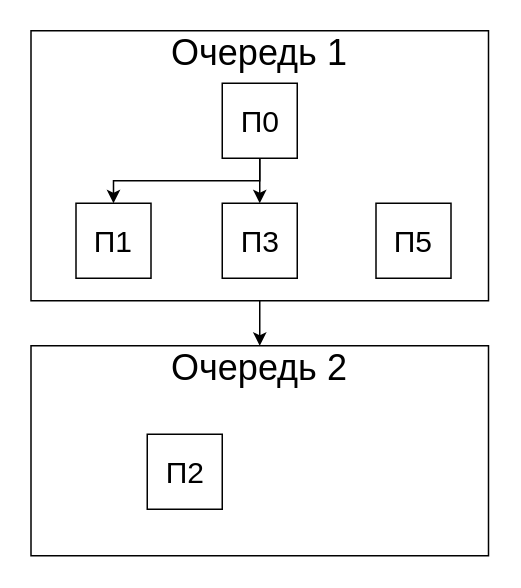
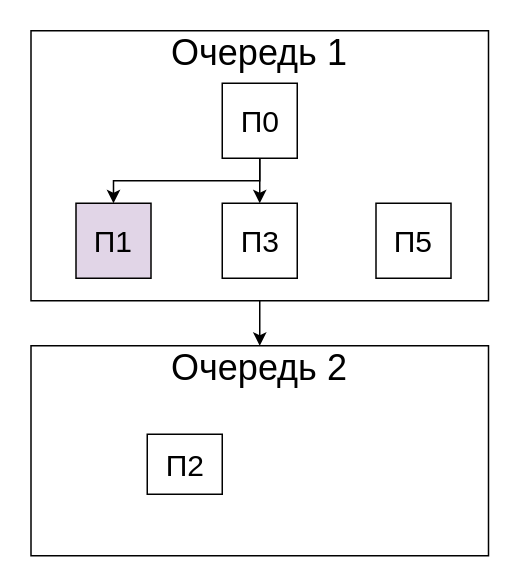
node "П1": fillcolor #ffffff -> #e1d5e7
node "П2": size 75x75 -> 75x60
